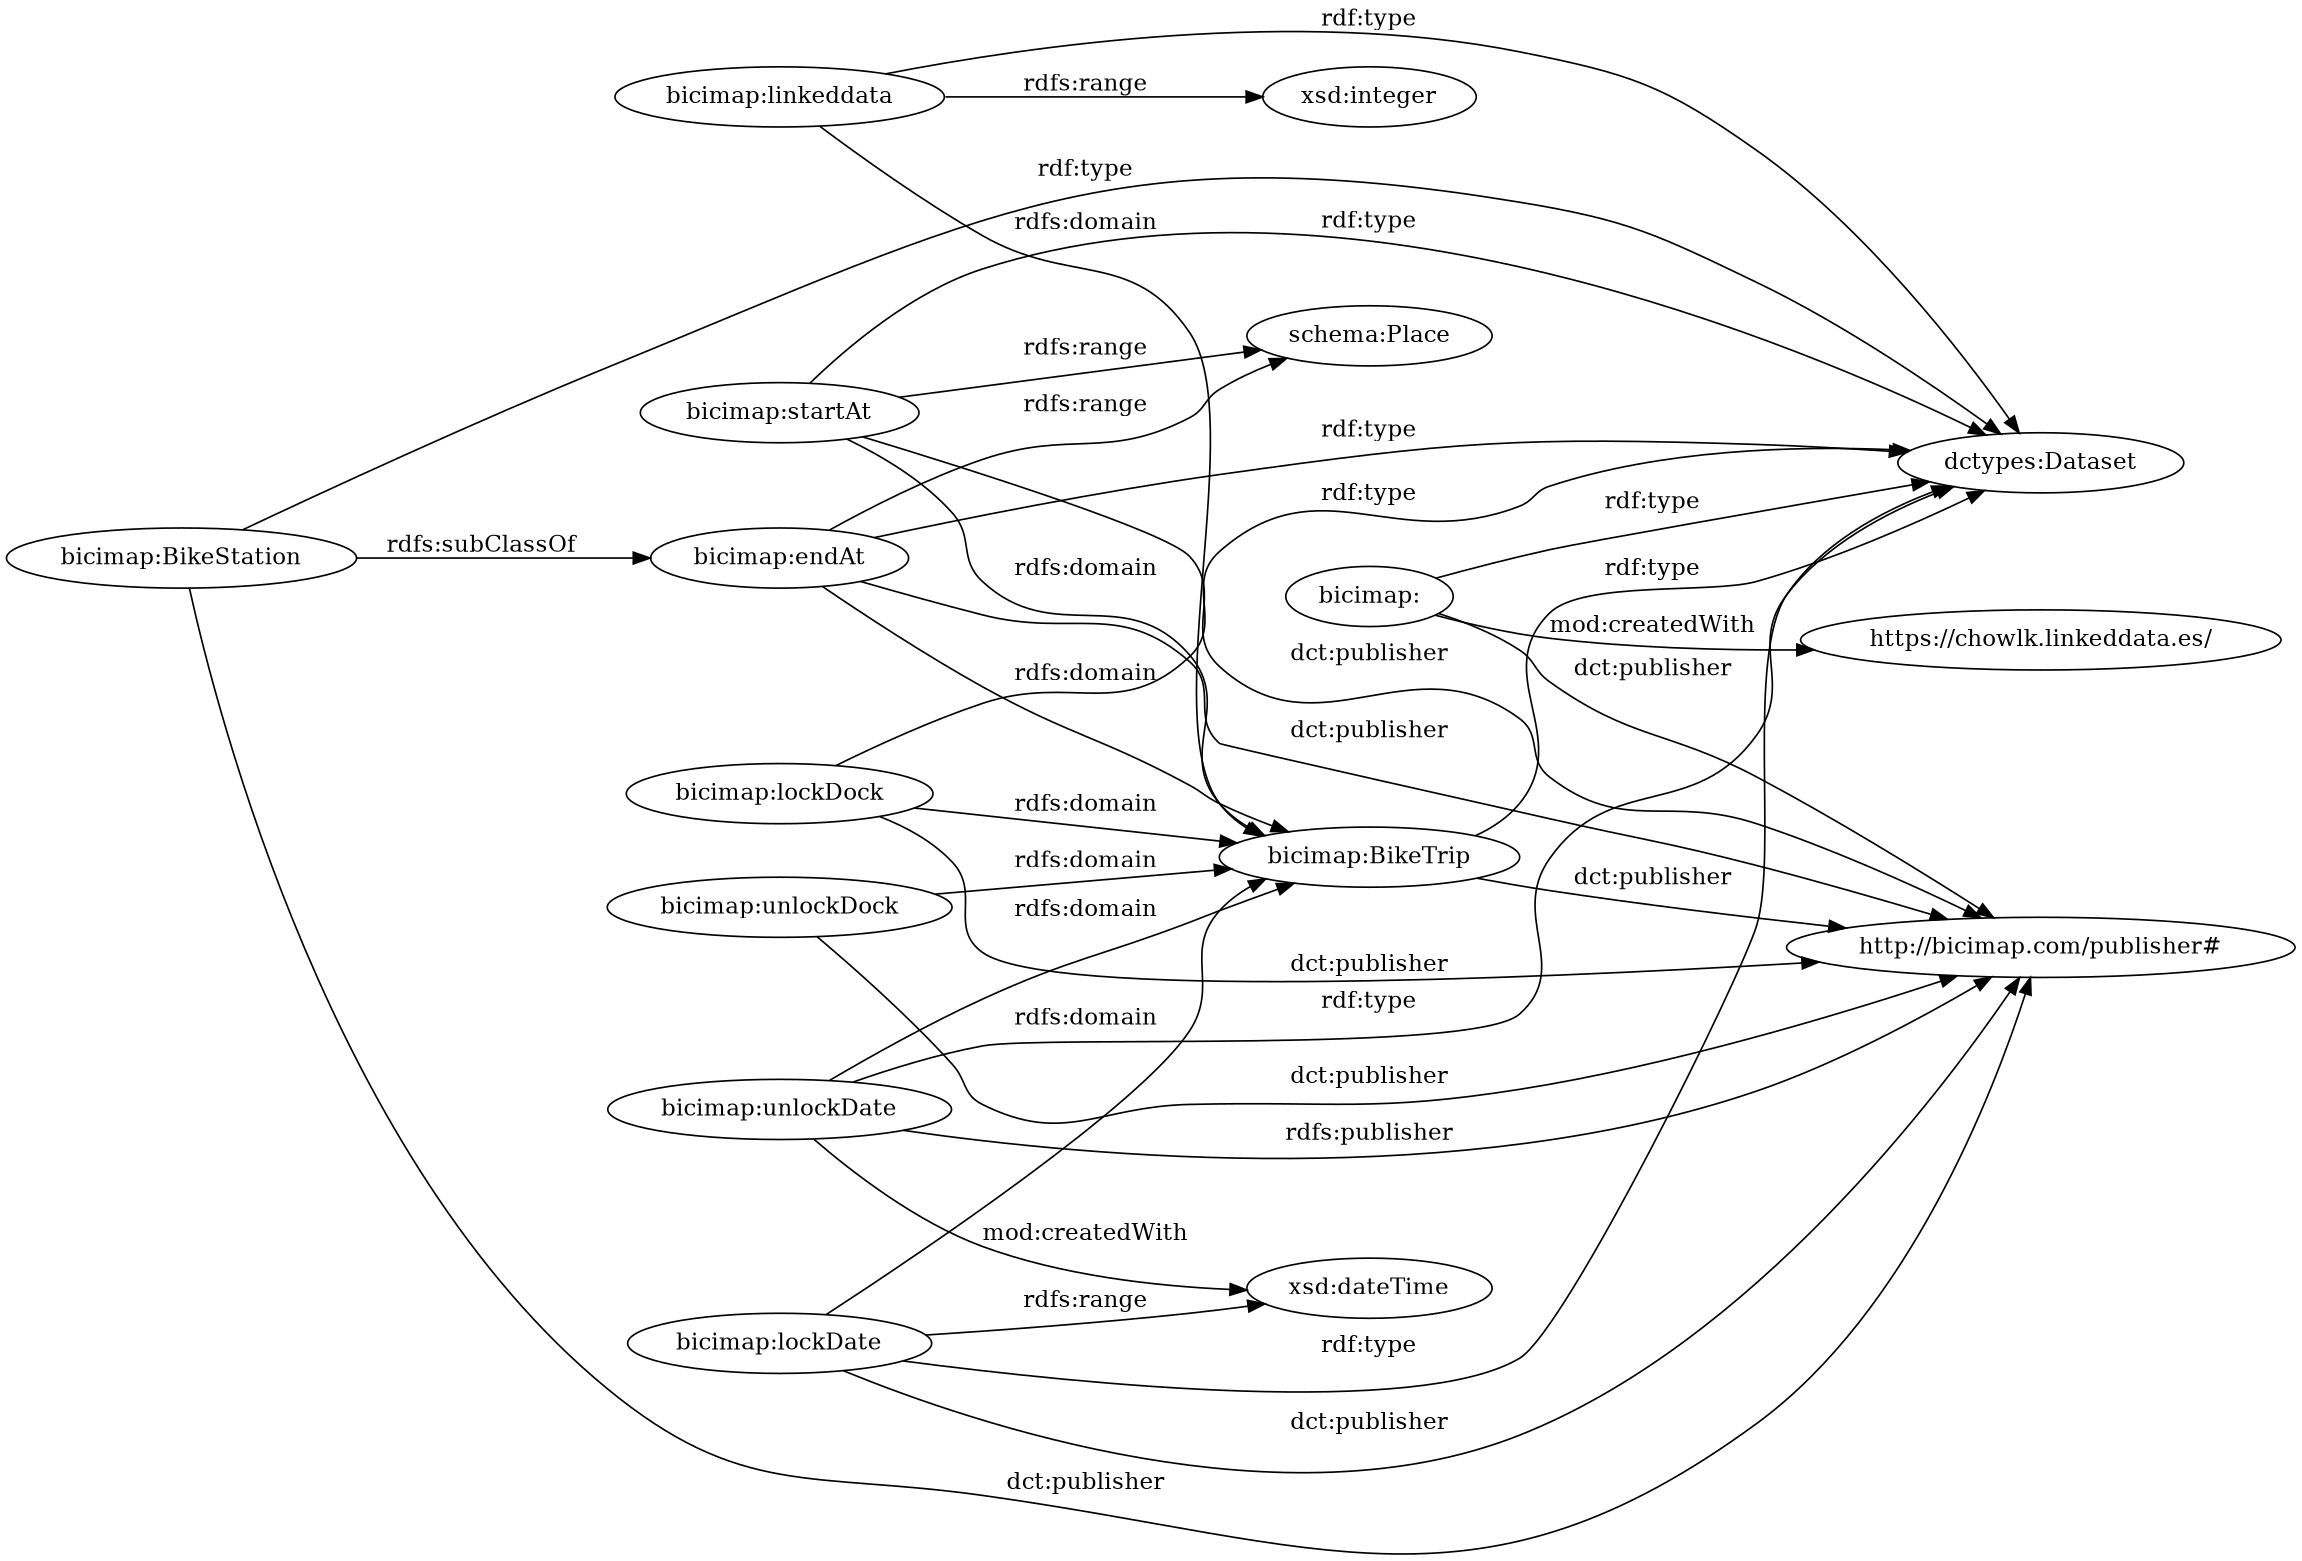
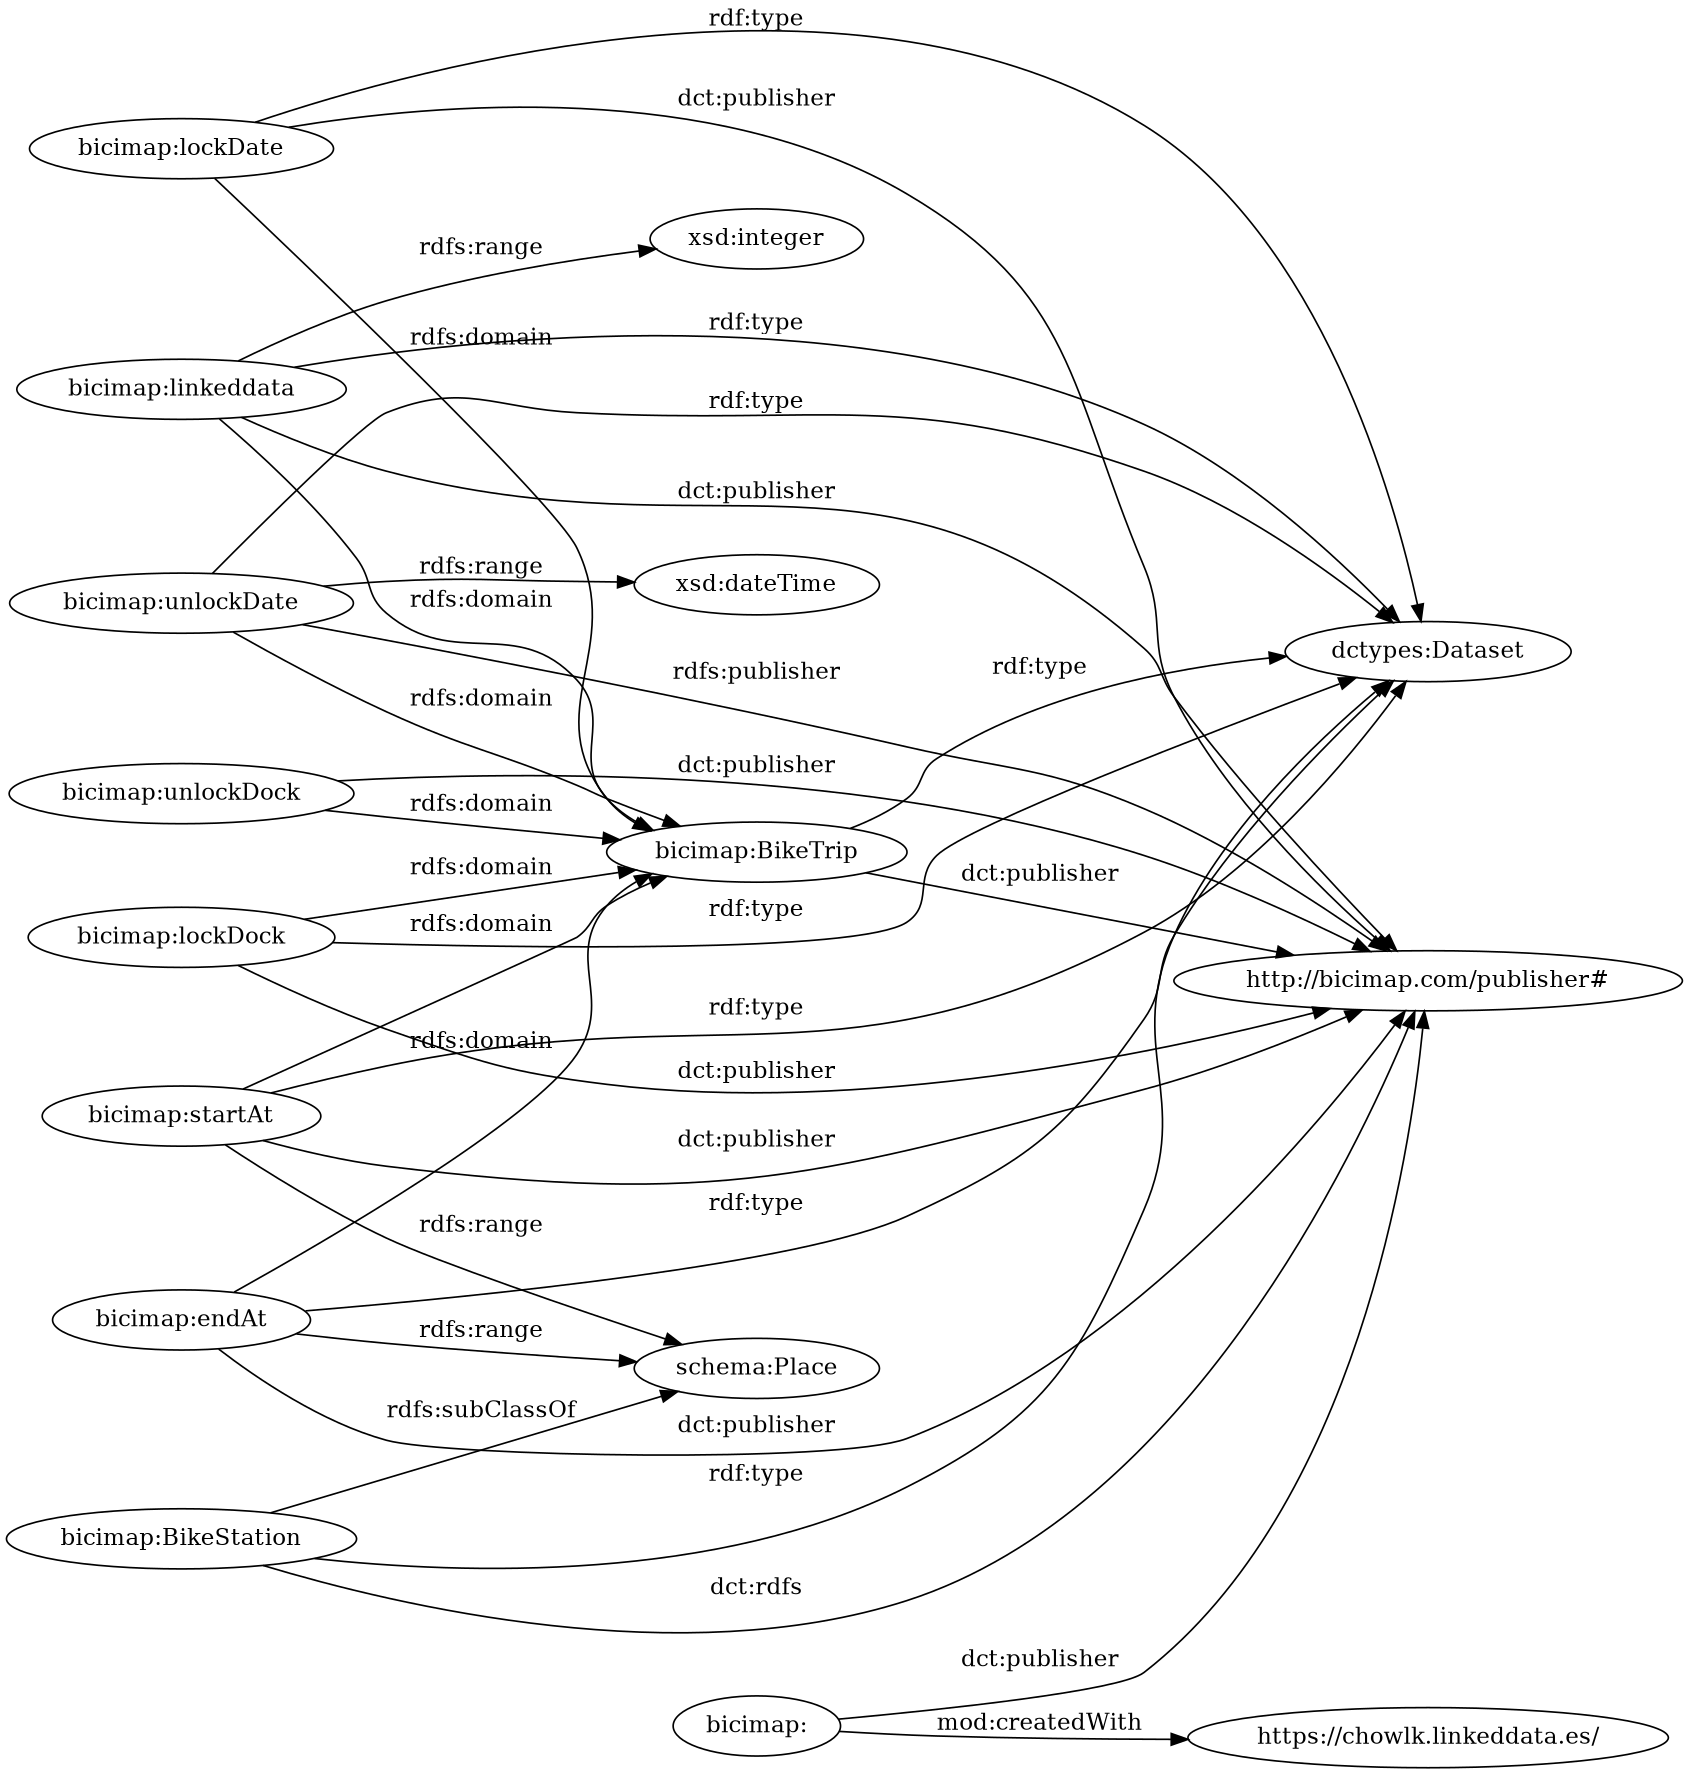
edge "bicimap:linkeddata" -> "http://bicimap.com/publisher#": added, label "dct:publisher"
edge "bicimap:" -> "dctypes:Dataset": removed, label "rdf:type"
edge "bicimap:BikeStation" -> "bicimap:endAt": now "bicimap:BikeStation" -> "schema:Place"
edge "bicimap:unlockDate" -> "xsd:dateTime": label "mod:createdWith" -> "rdfs:range"
edge "bicimap:lockDate" -> "xsd:dateTime": removed, label "rdfs:range"
edge "bicimap:BikeStation" -> "http://bicimap.com/publisher#": label "dct:publisher" -> "dct:rdfs"
